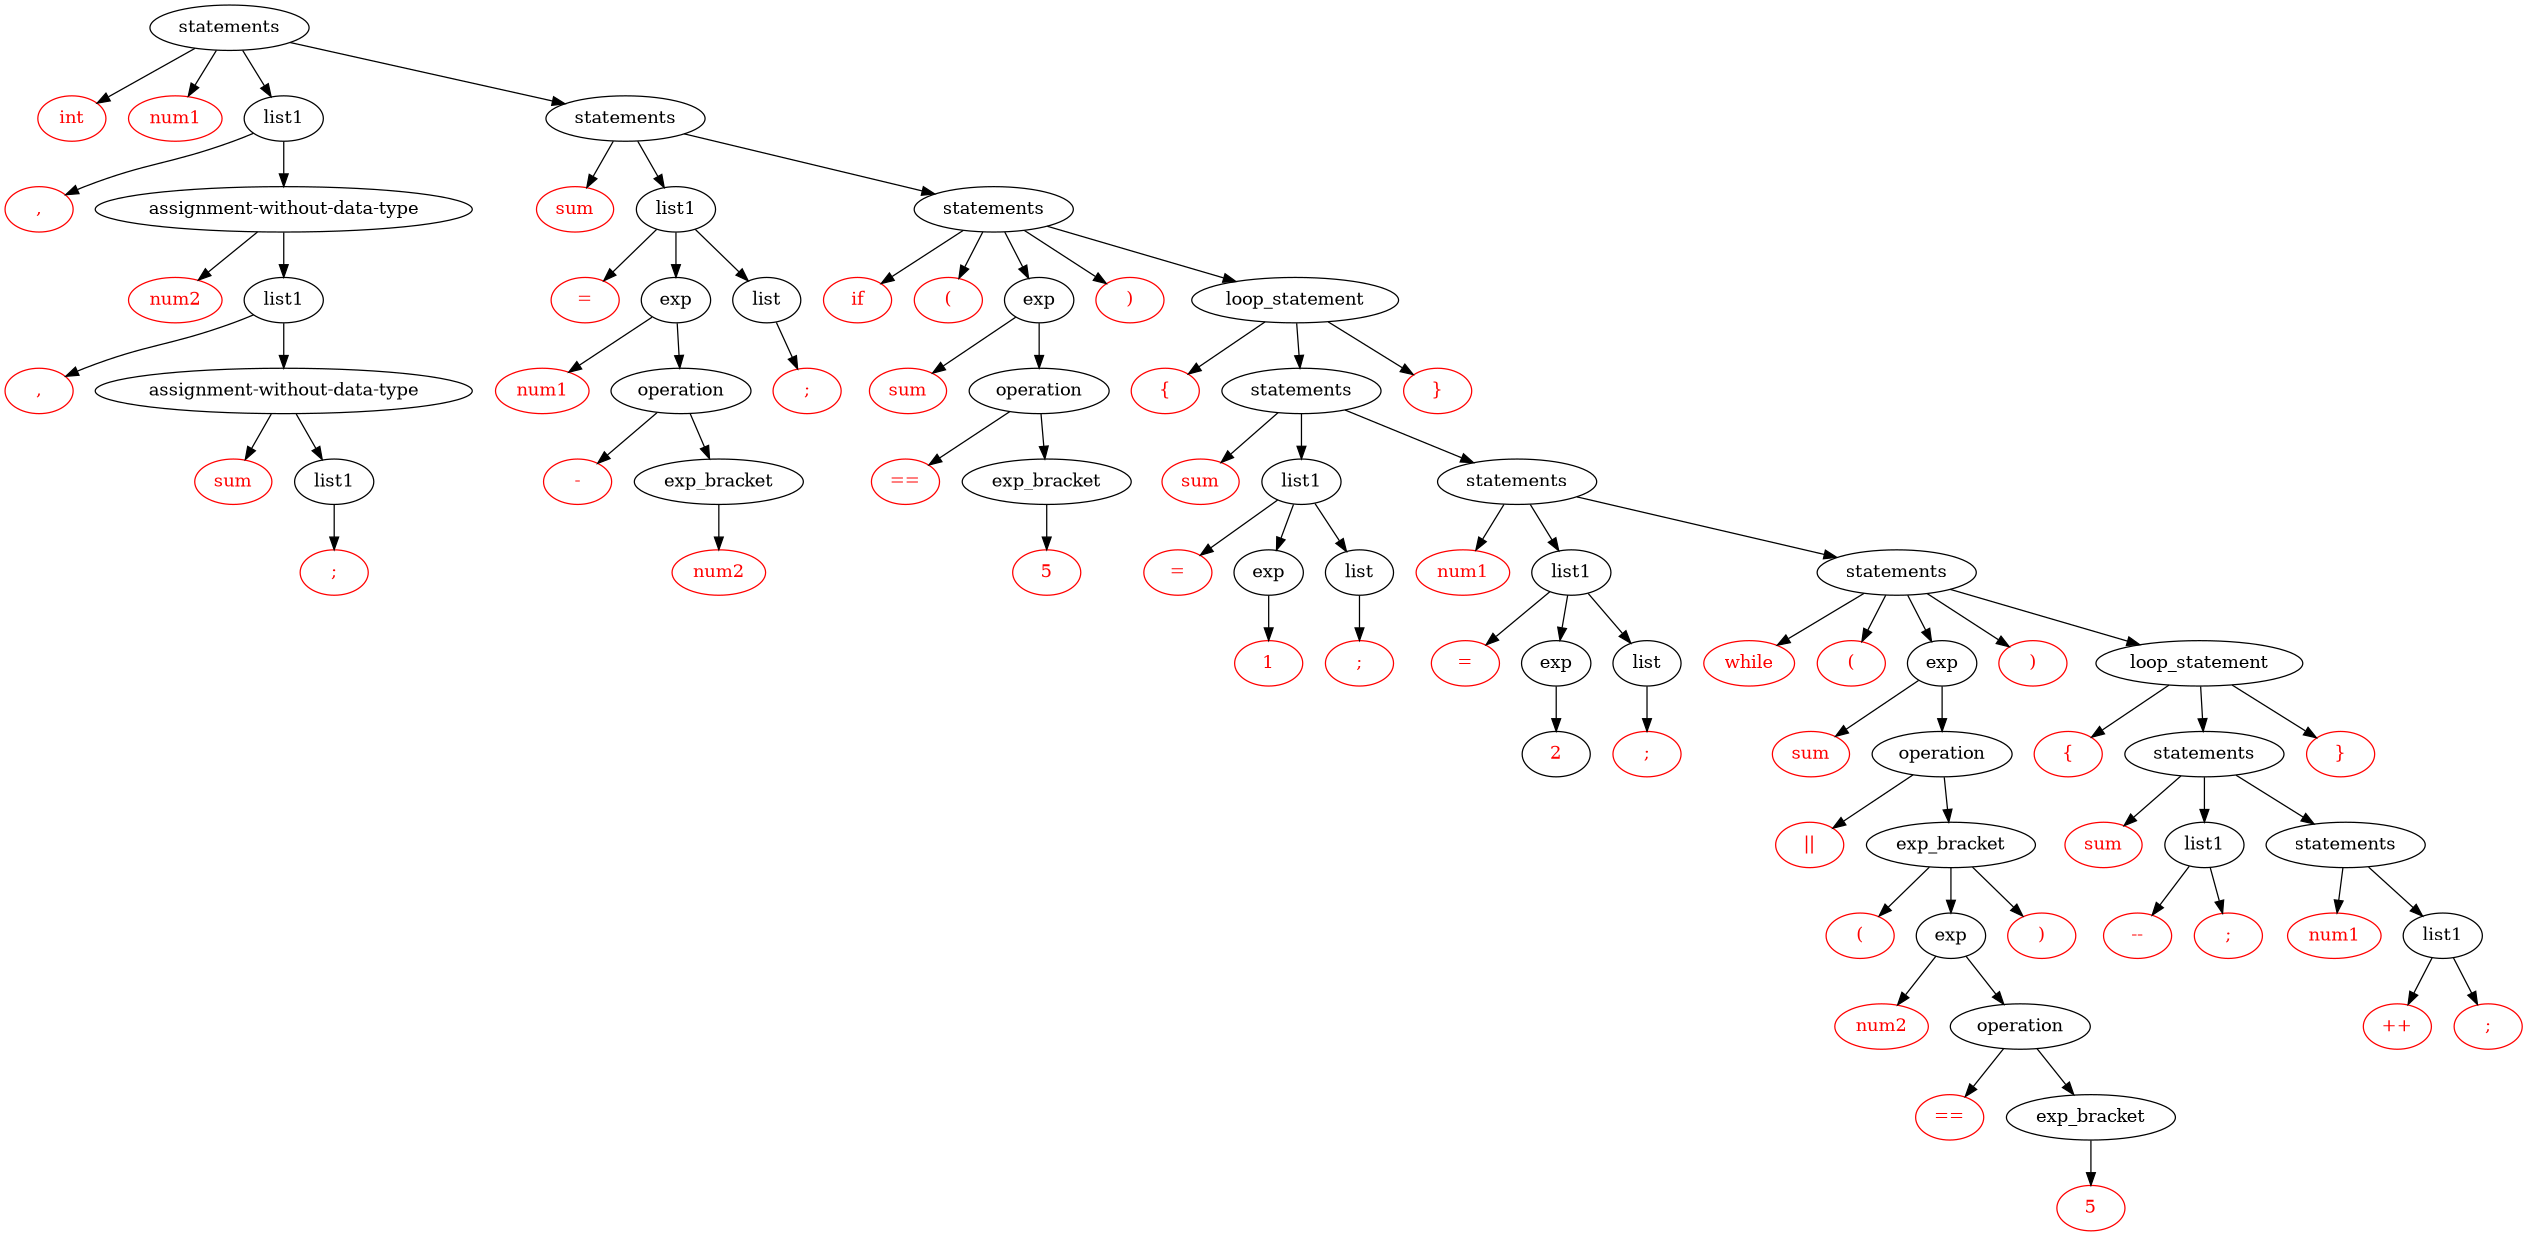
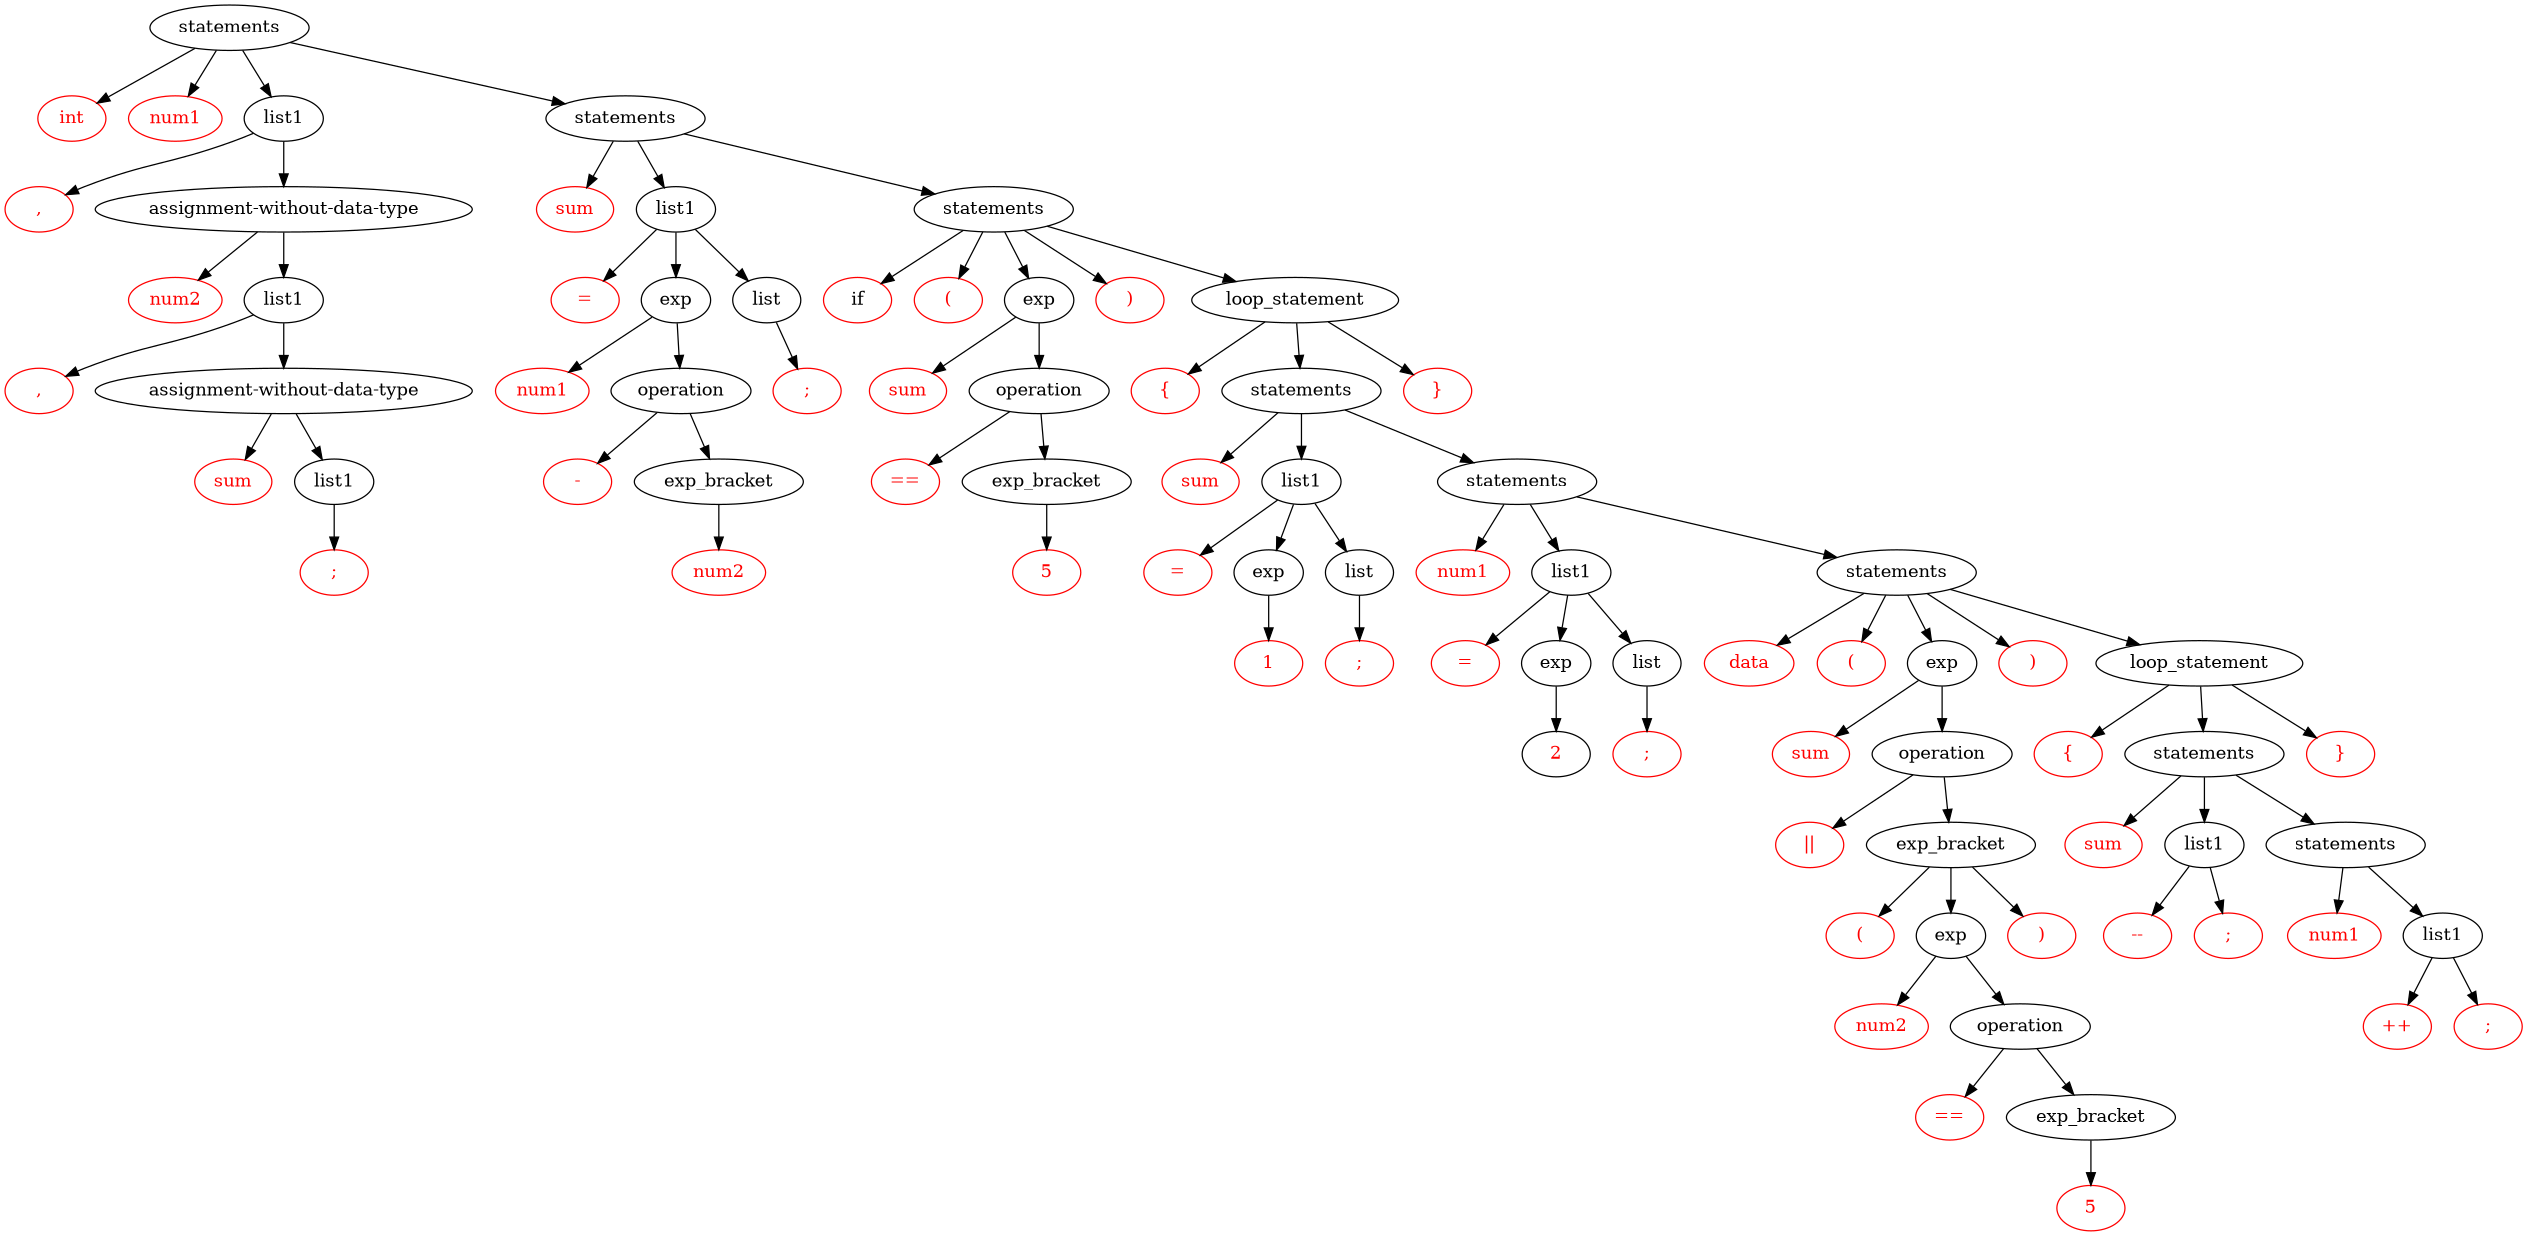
node "if": fontcolor red -> black
node "while": label "while" -> "data"
